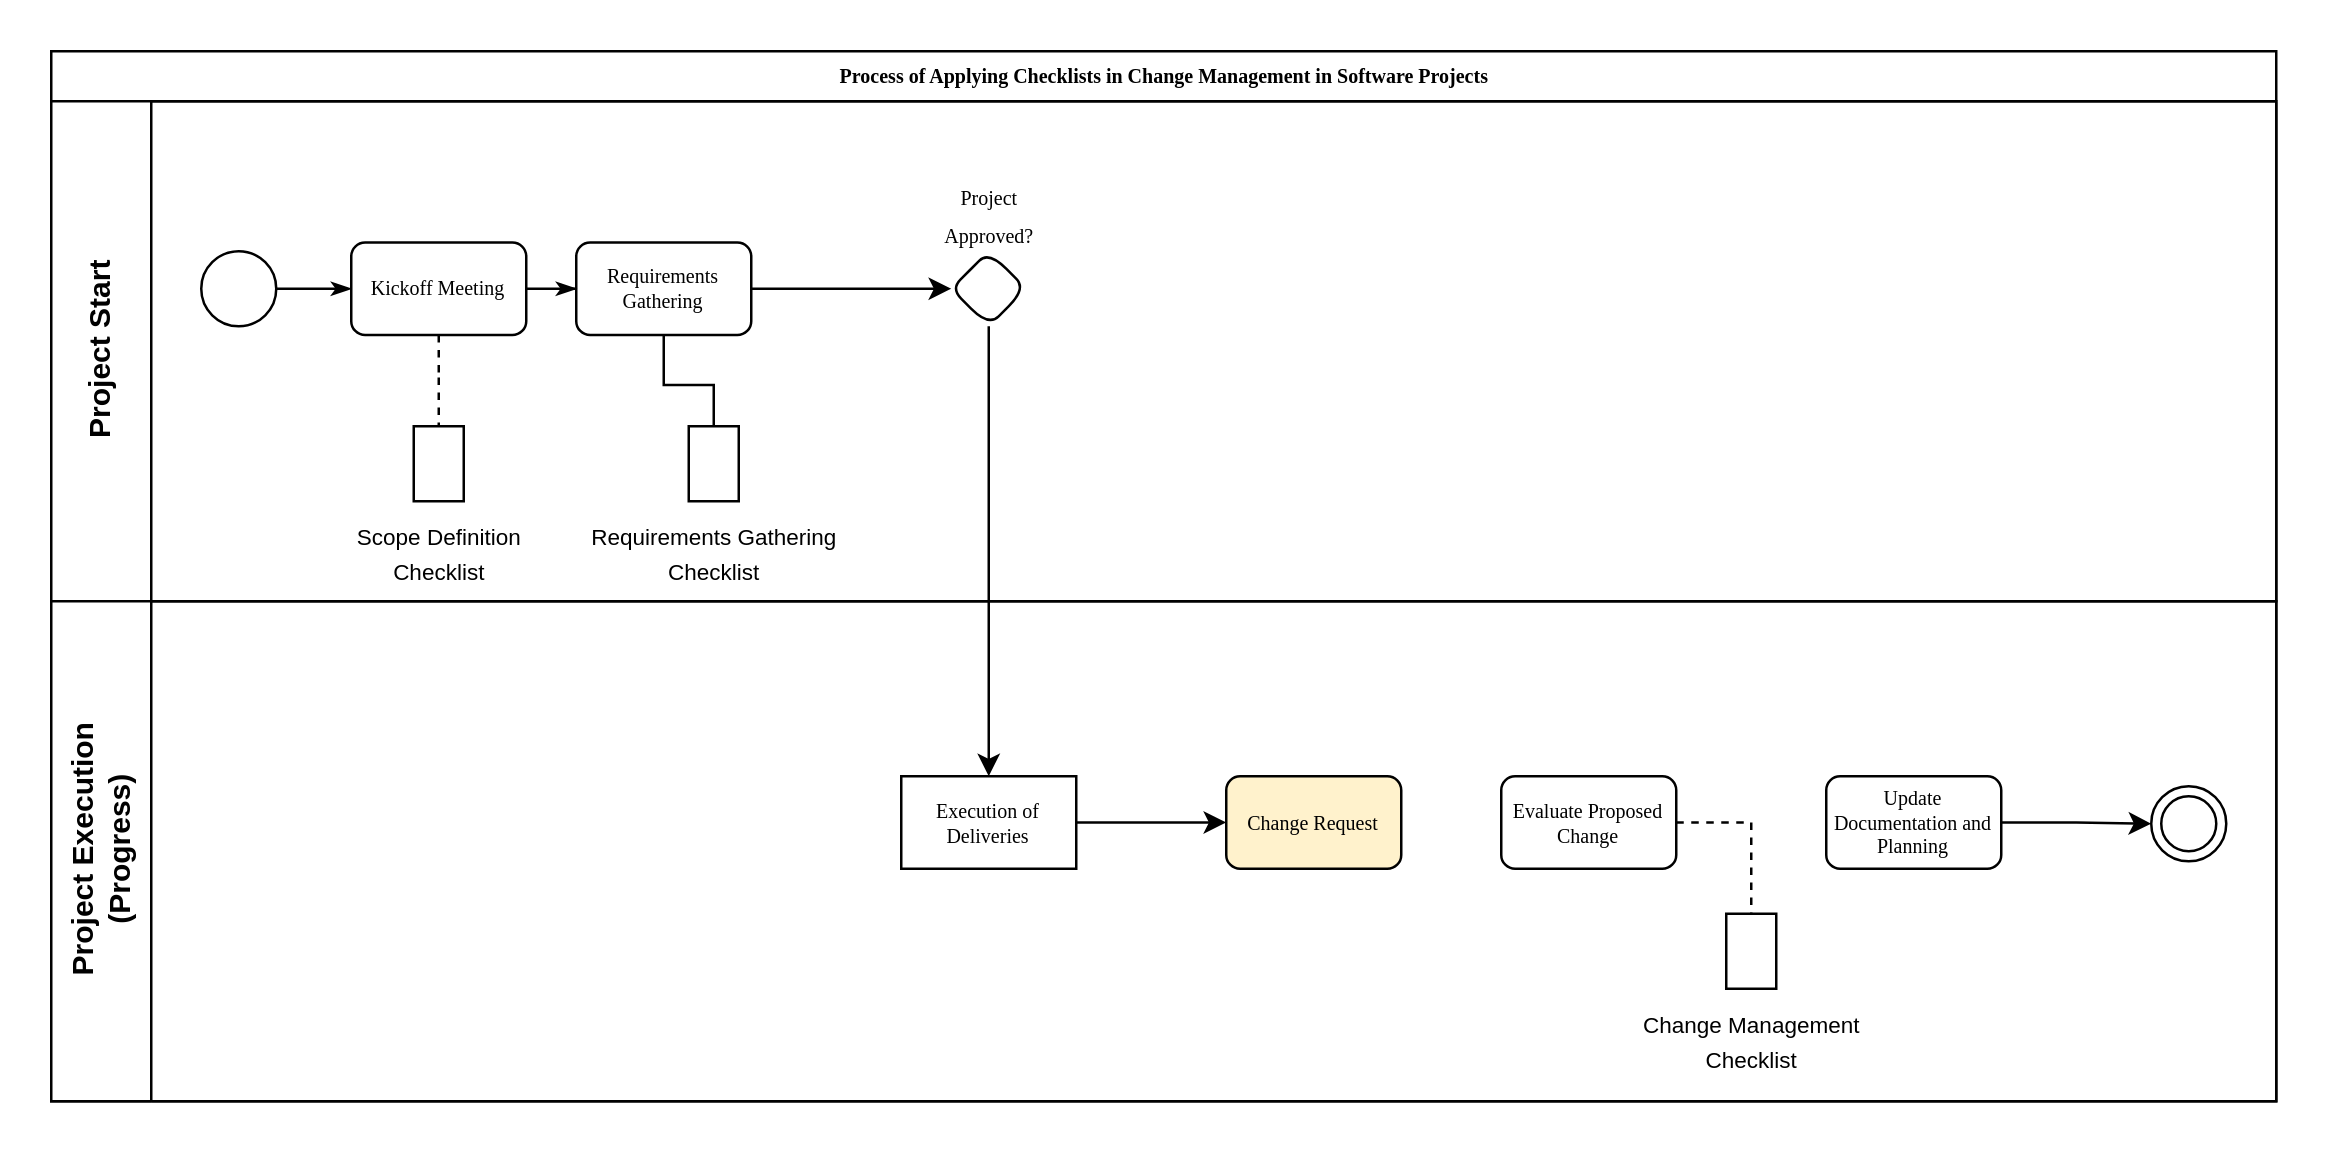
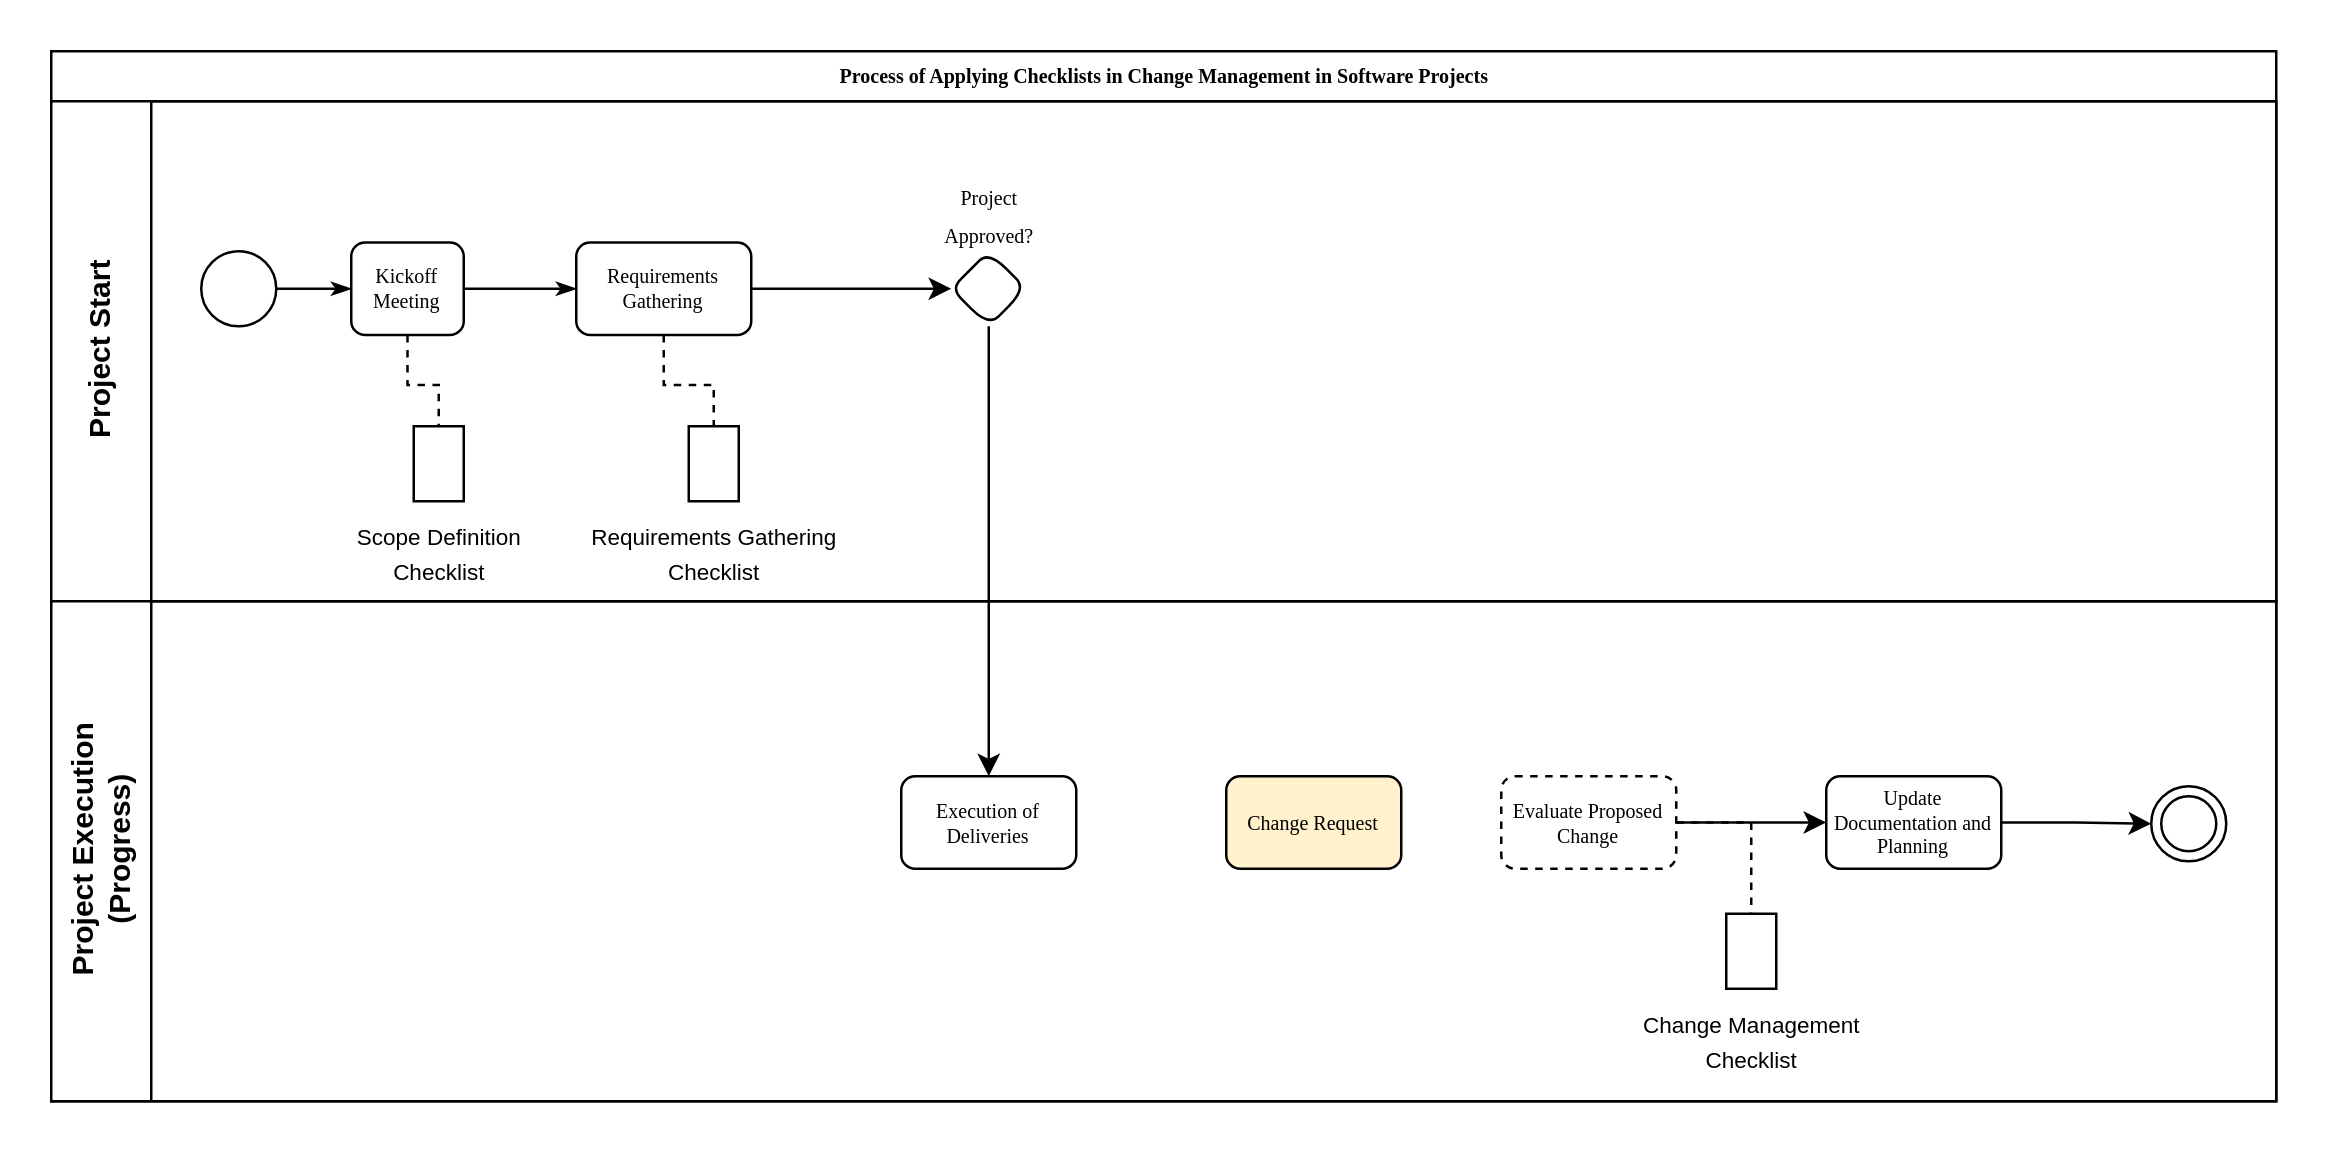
node "Kickoff Meeting": size 175x93 -> 113x93
edge "Requirements Gathering" -- "Requirements Gathering Checklist": style solid -> dashed
node "Execution of Deliveries": shape rectangle -> rounded rectangle
edge "Execution of Deliveries" -> "Change Request": removed
node "Evaluate Proposed Change": style solid -> dashed
edge "Evaluate Proposed Change" -> "Update Documentation and Planning": added
